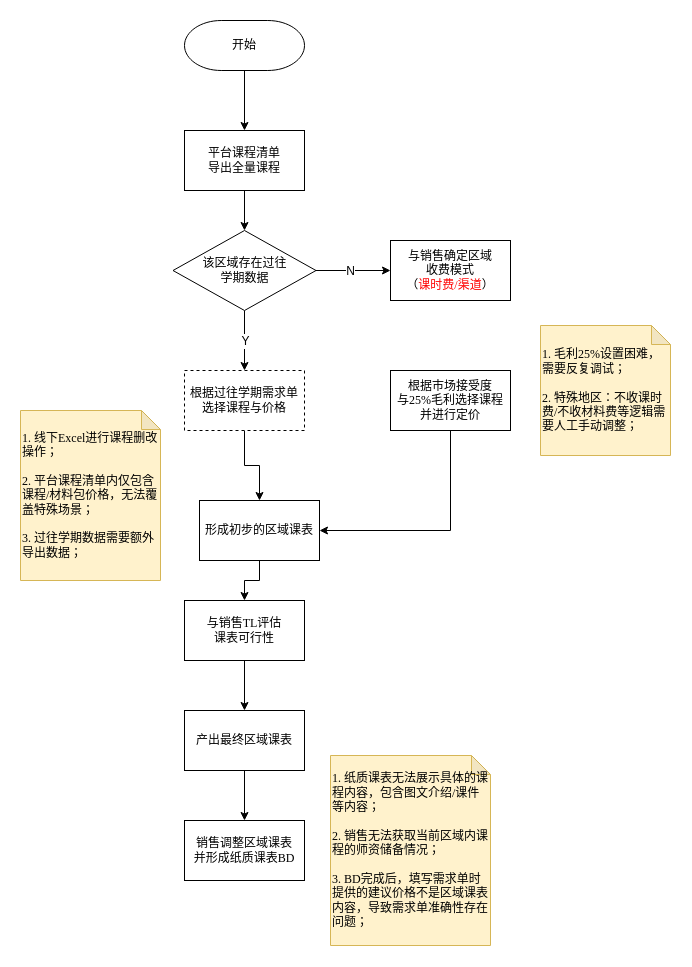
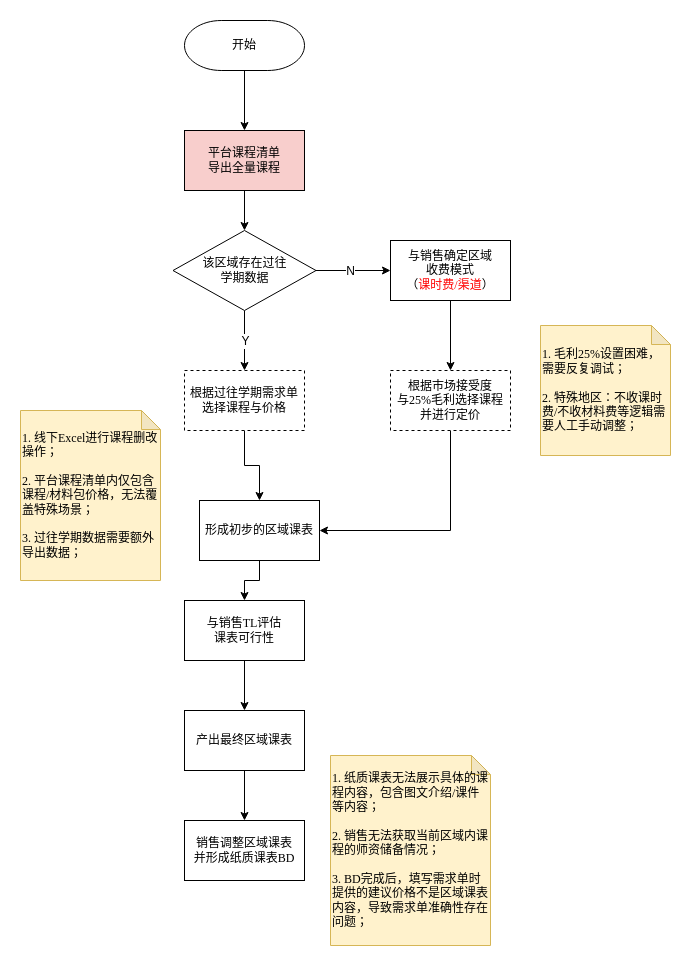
node "平台课程清单 导出全量课程": fillcolor #ffffff -> #f8cecc
edge "与销售确定区域 收费模式 （课时费/渠道）" -> "根据市场接受度 与25%毛利选择课程 并进行定价": added
node "根据市场接受度 与25%毛利选择课程 并进行定价": style solid -> dashed
